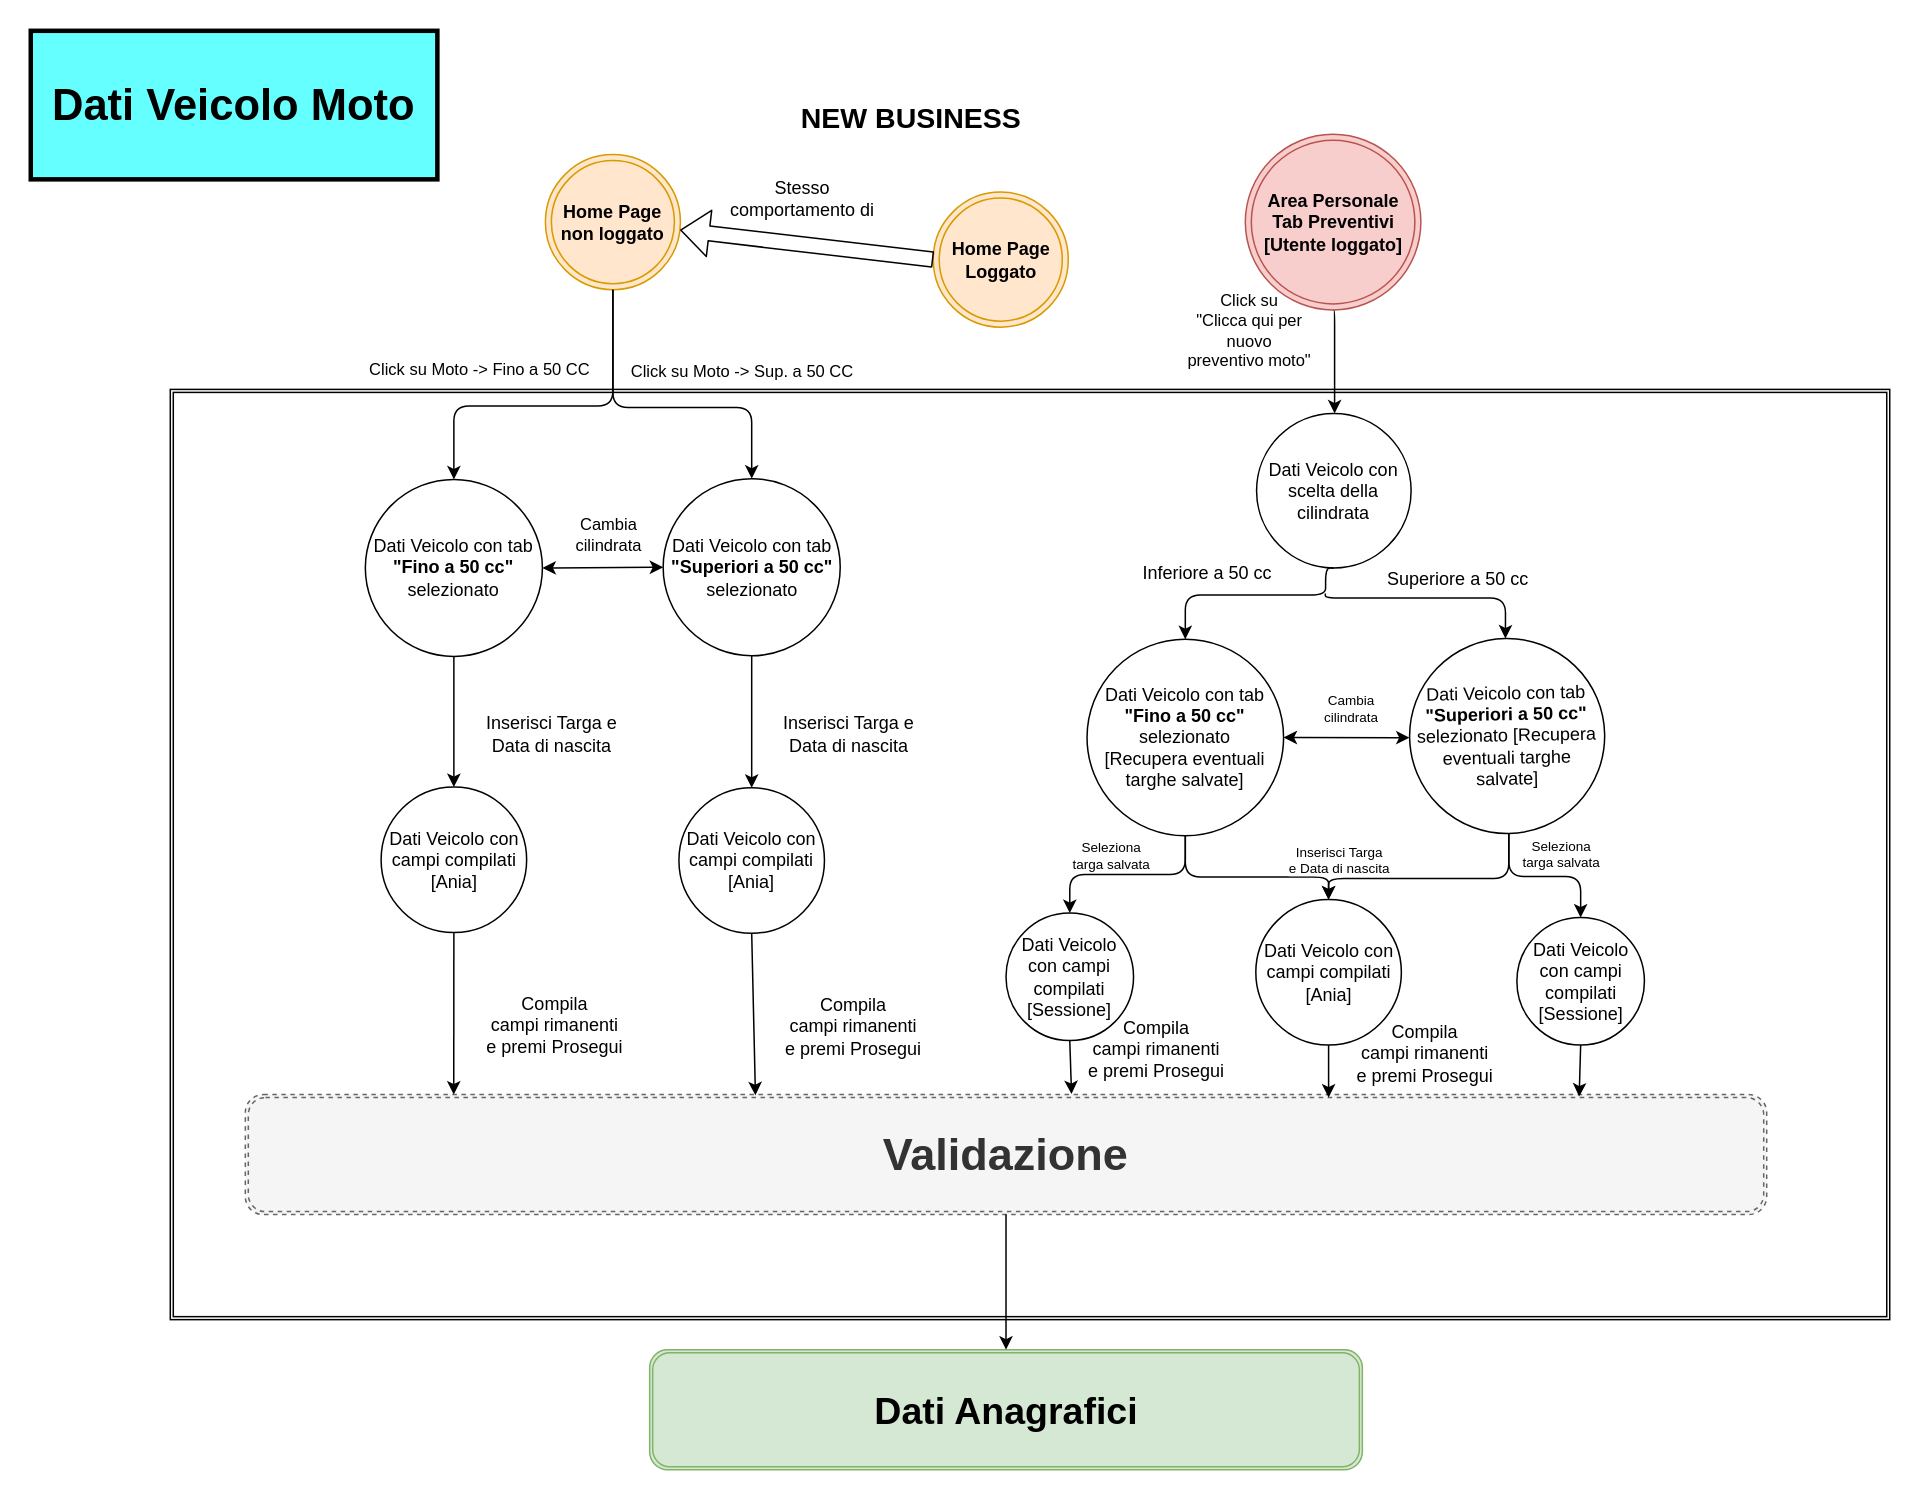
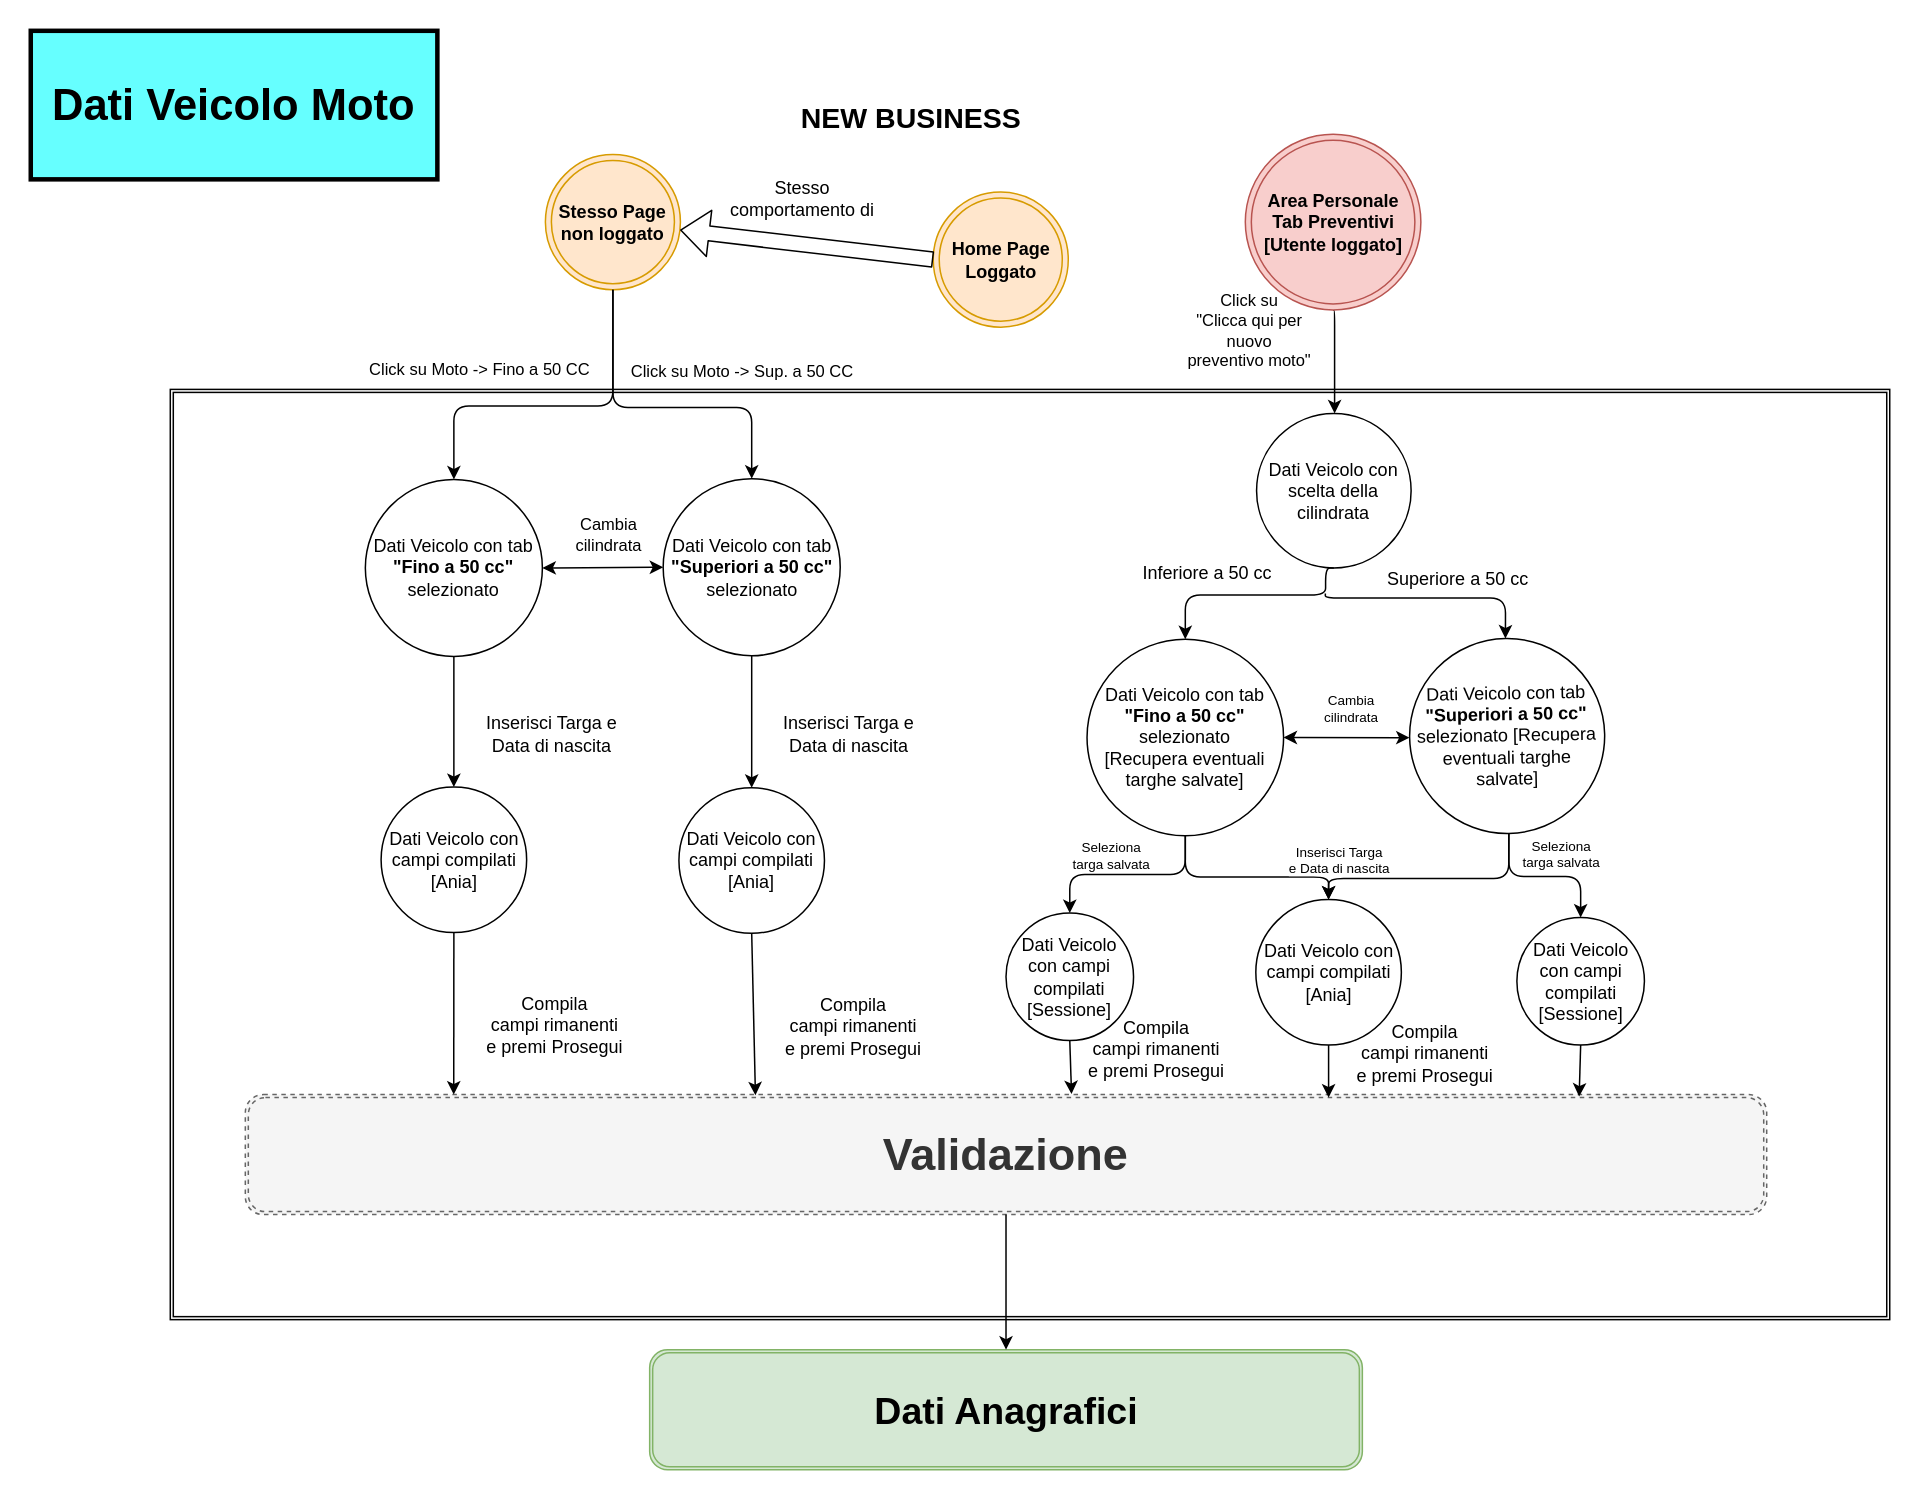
node "Home Page non loggato": label "Home Page non loggato" -> "Stesso Page non loggato"
